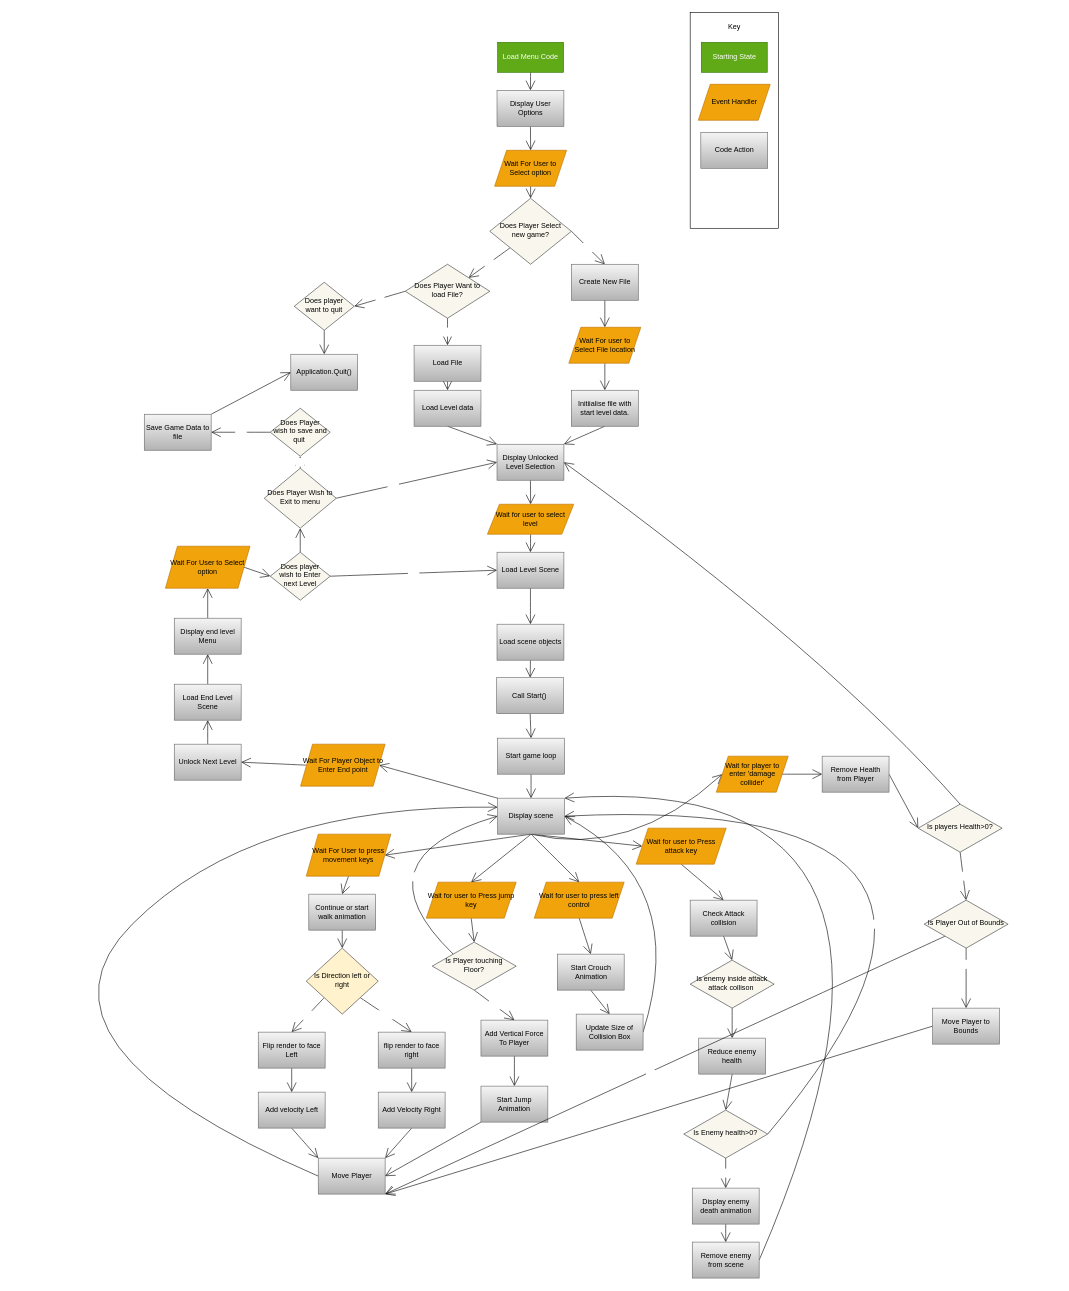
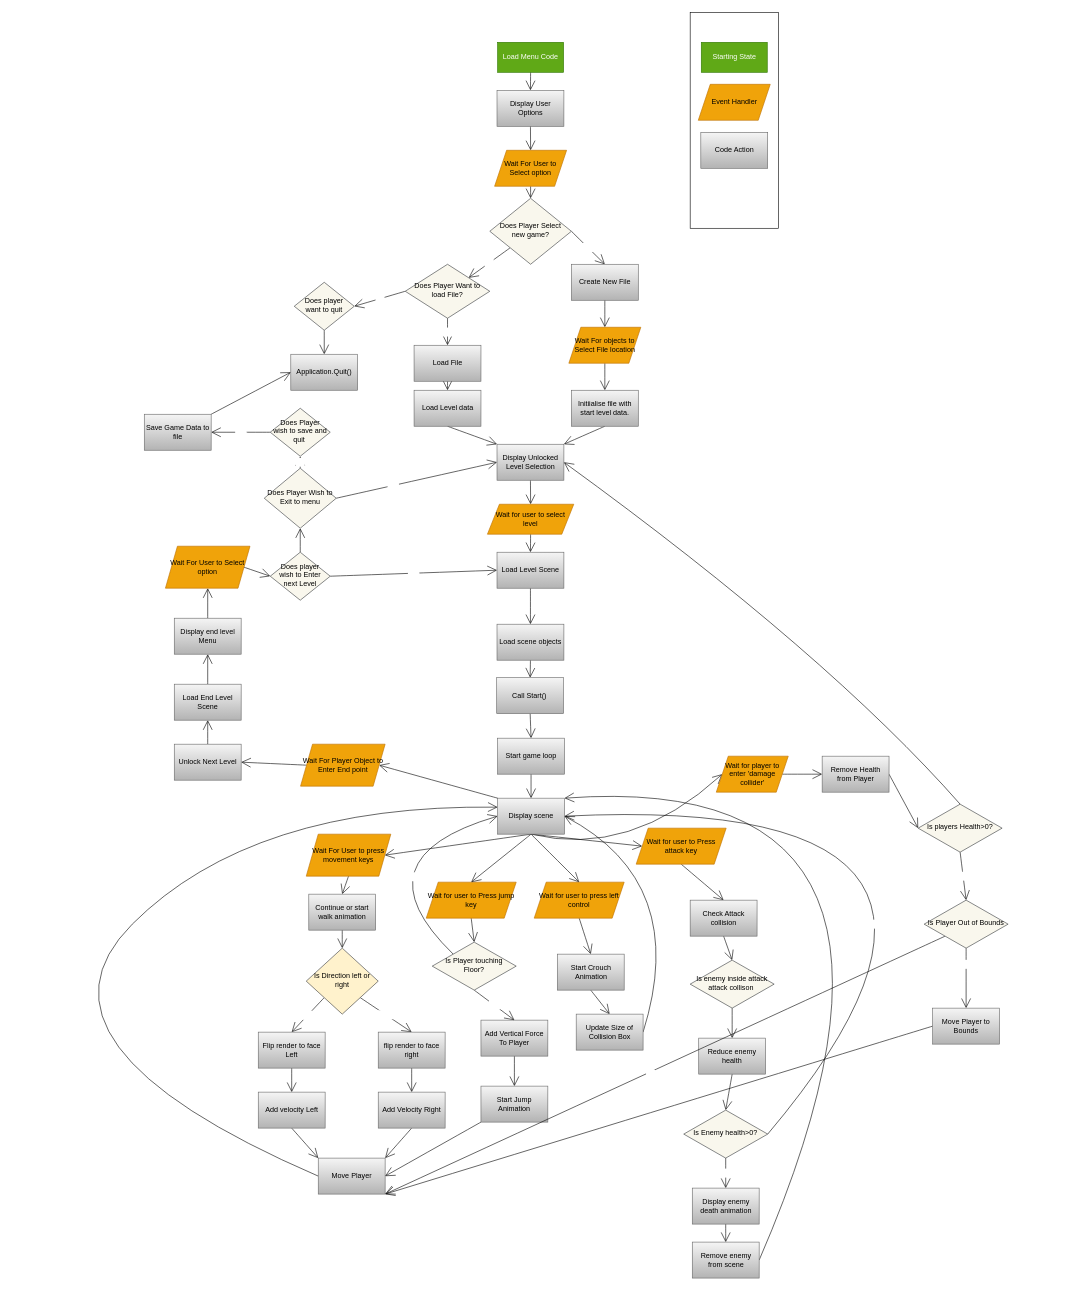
node "Key": removed
node "Wait For user to Select File location": label "Wait For user to Select File location" -> "Wait For objects to Select File location"
